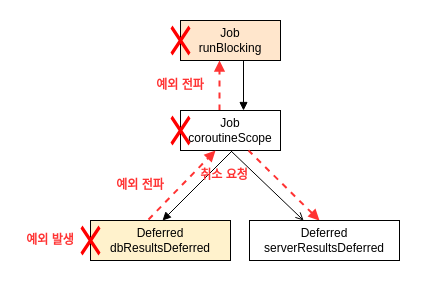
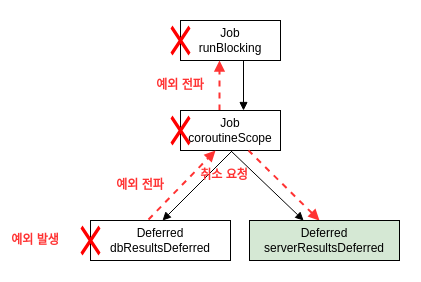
node "Job runBlocking": fillcolor #ffe6cc -> #ffffff
edge "Job coroutineScope" -> "Deferred serverResultsDeferred": arrowhead open -> block
node "예외 발생": moved (51, 241) -> (36, 241)
node "Deferred dbResultsDeferred": fillcolor #fff2cc -> #ffffff
node "Deferred serverResultsDeferred": fillcolor #ffffff -> #d5e8d4
